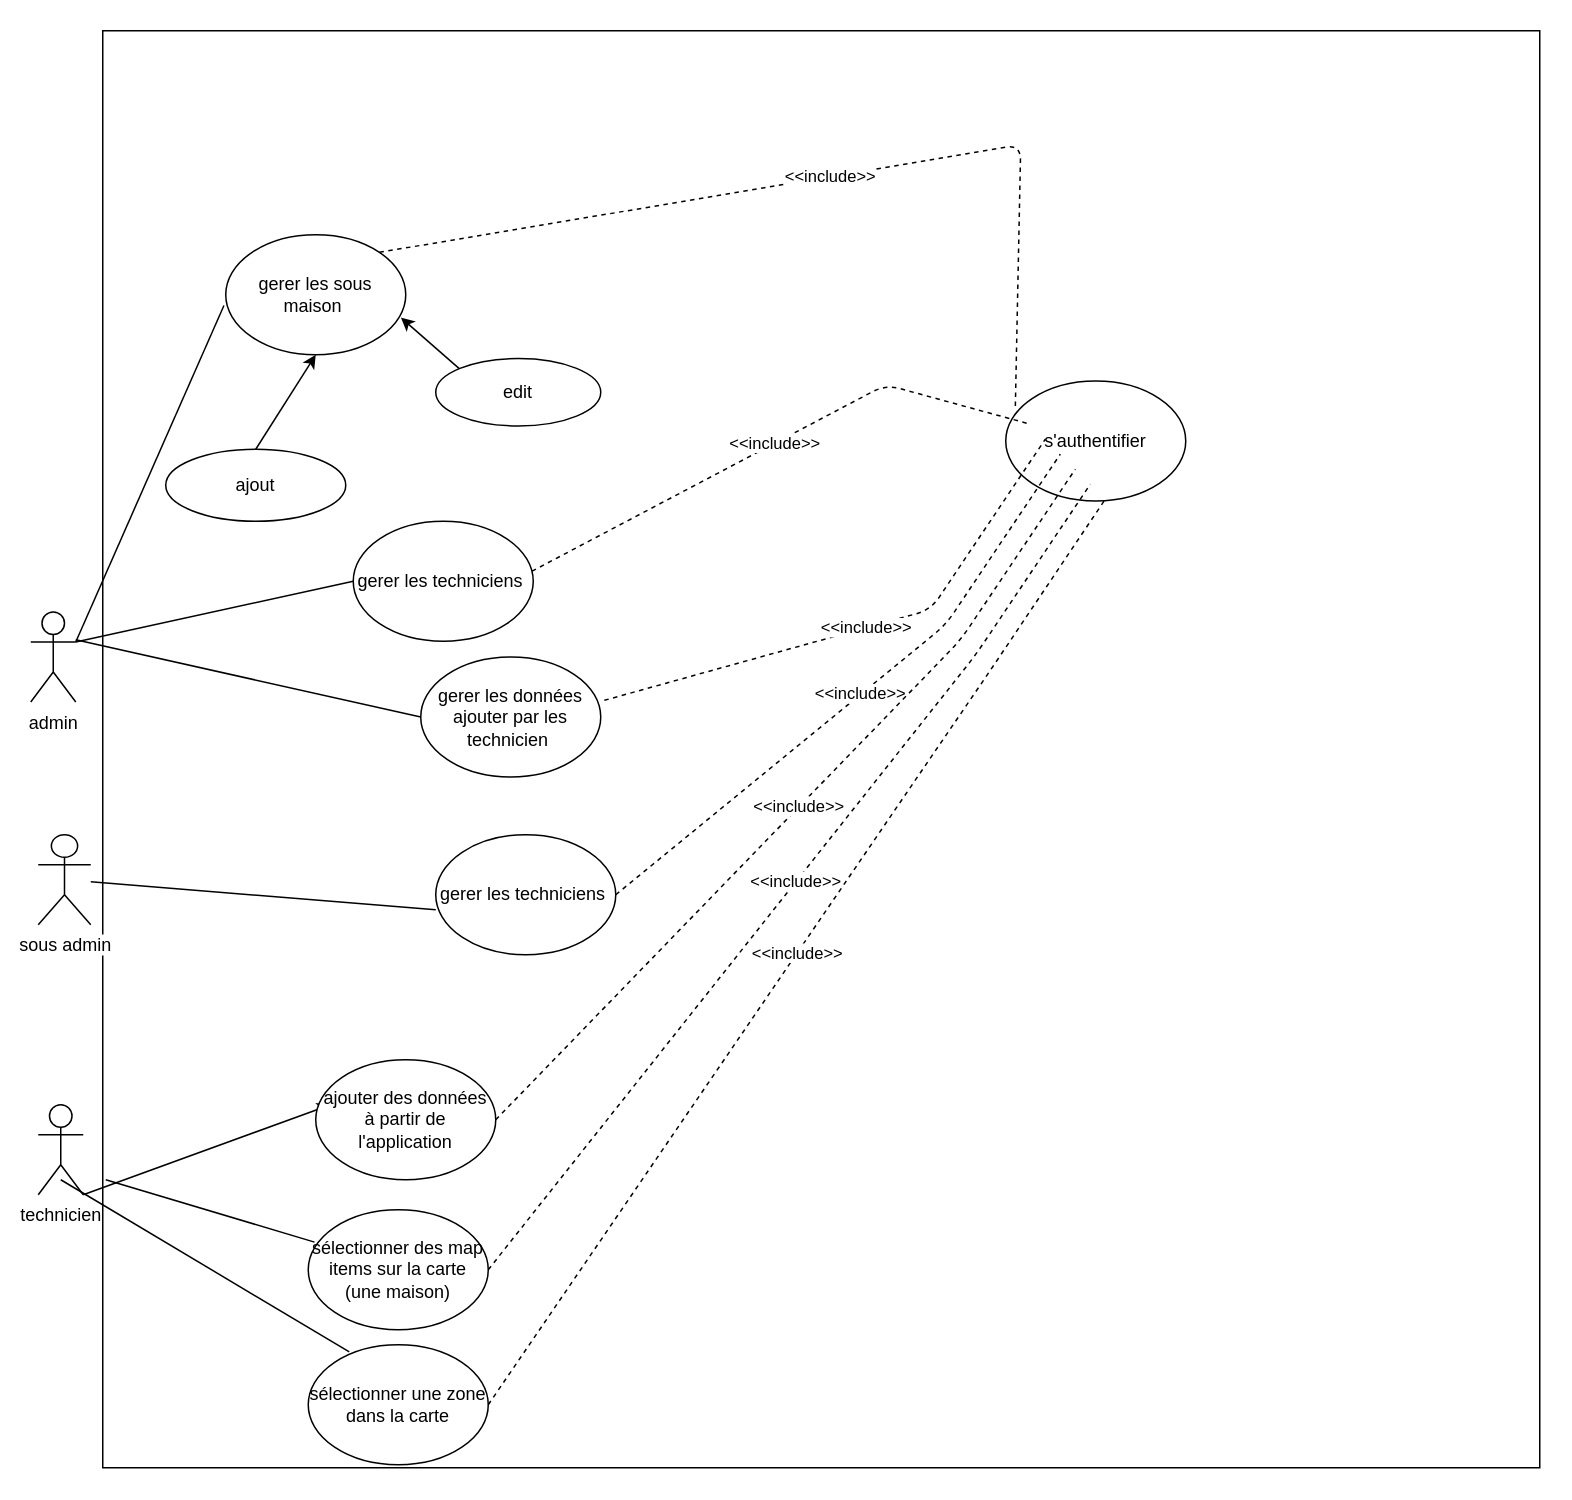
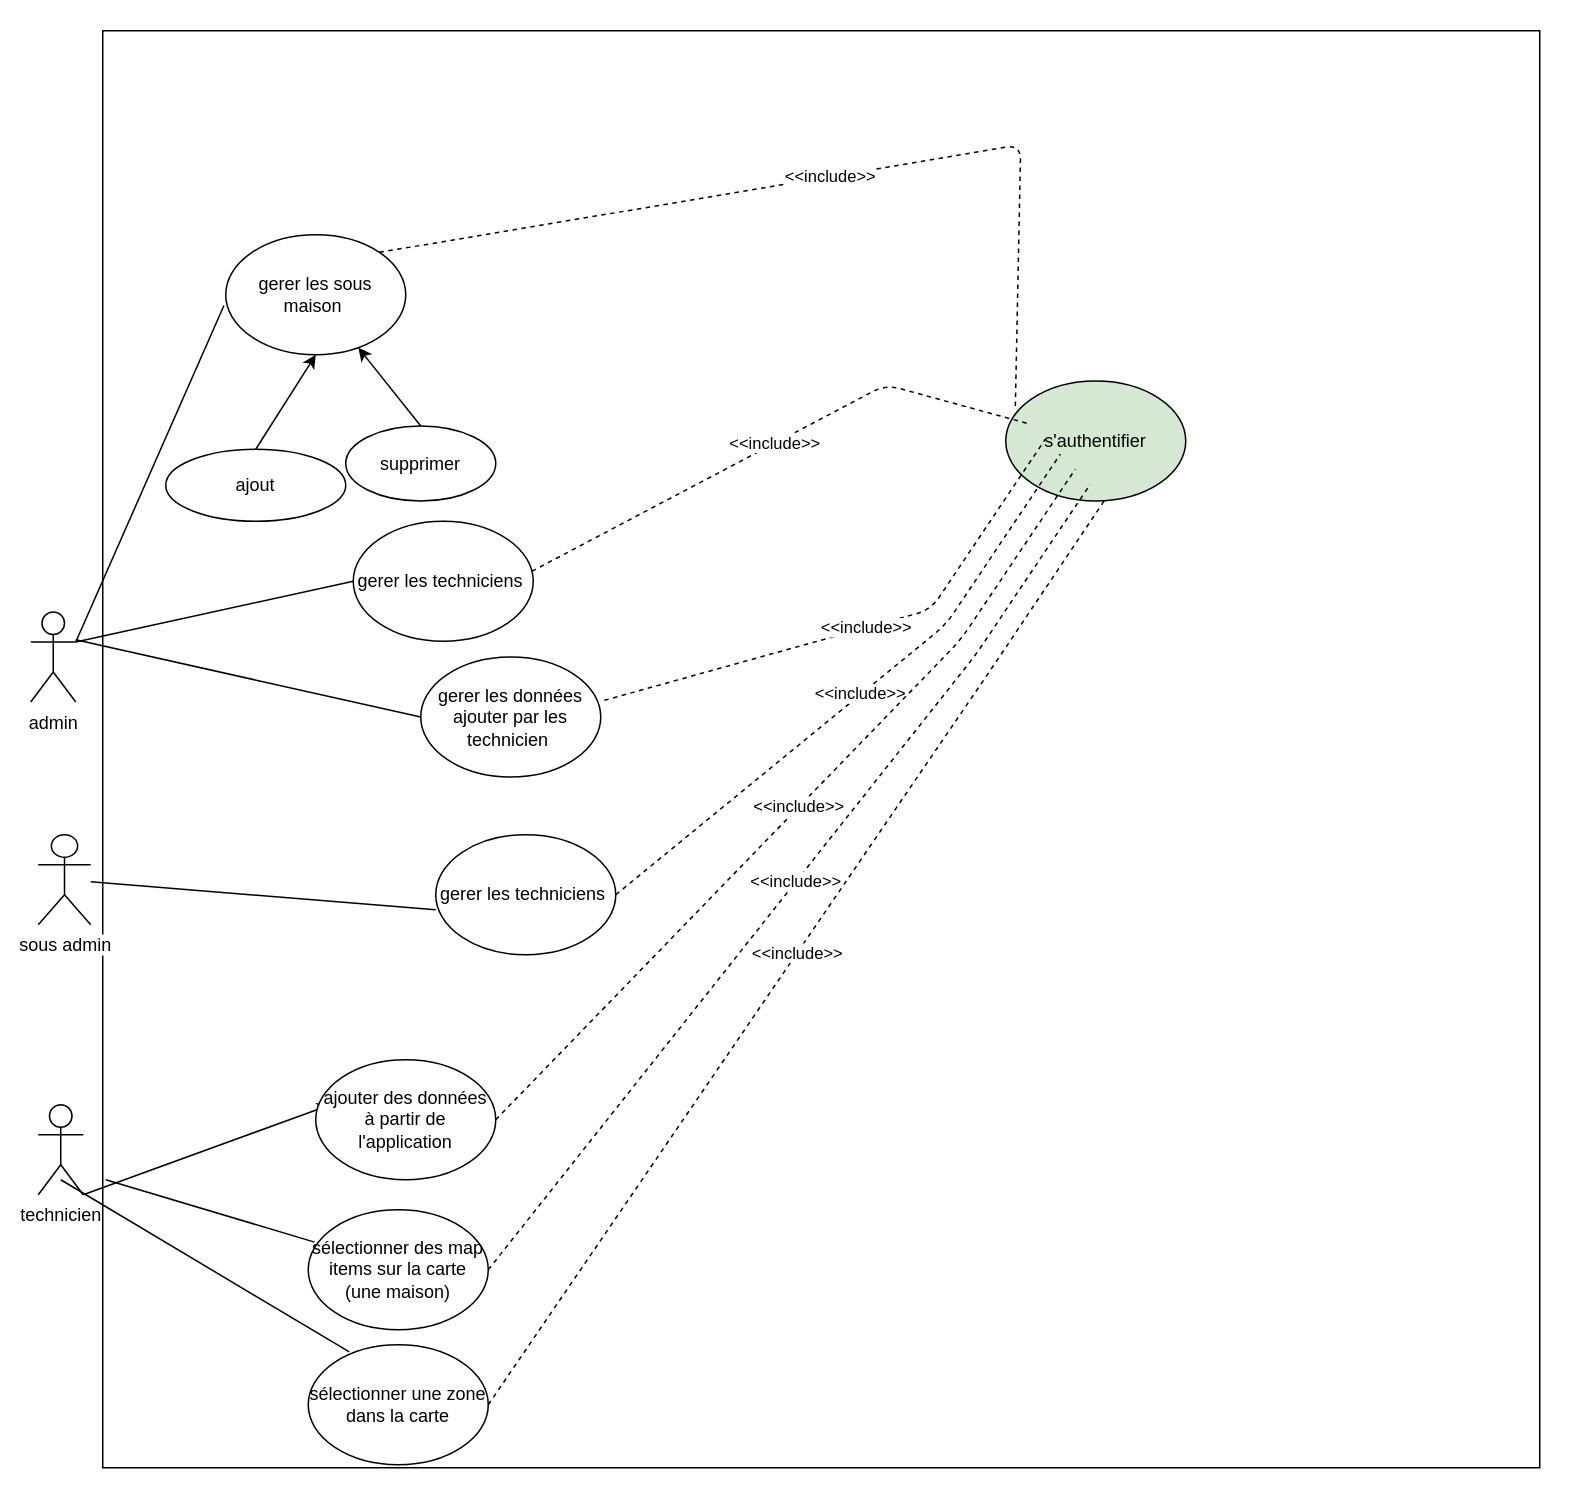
edge "edit" -> "gerer les sous maison": removed
edge "supprimer" -> "gerer les sous maison": added
node "edit": removed
node "s'authentifier": fillcolor #ffffff -> #d5e8d4
node "supprimer": added
